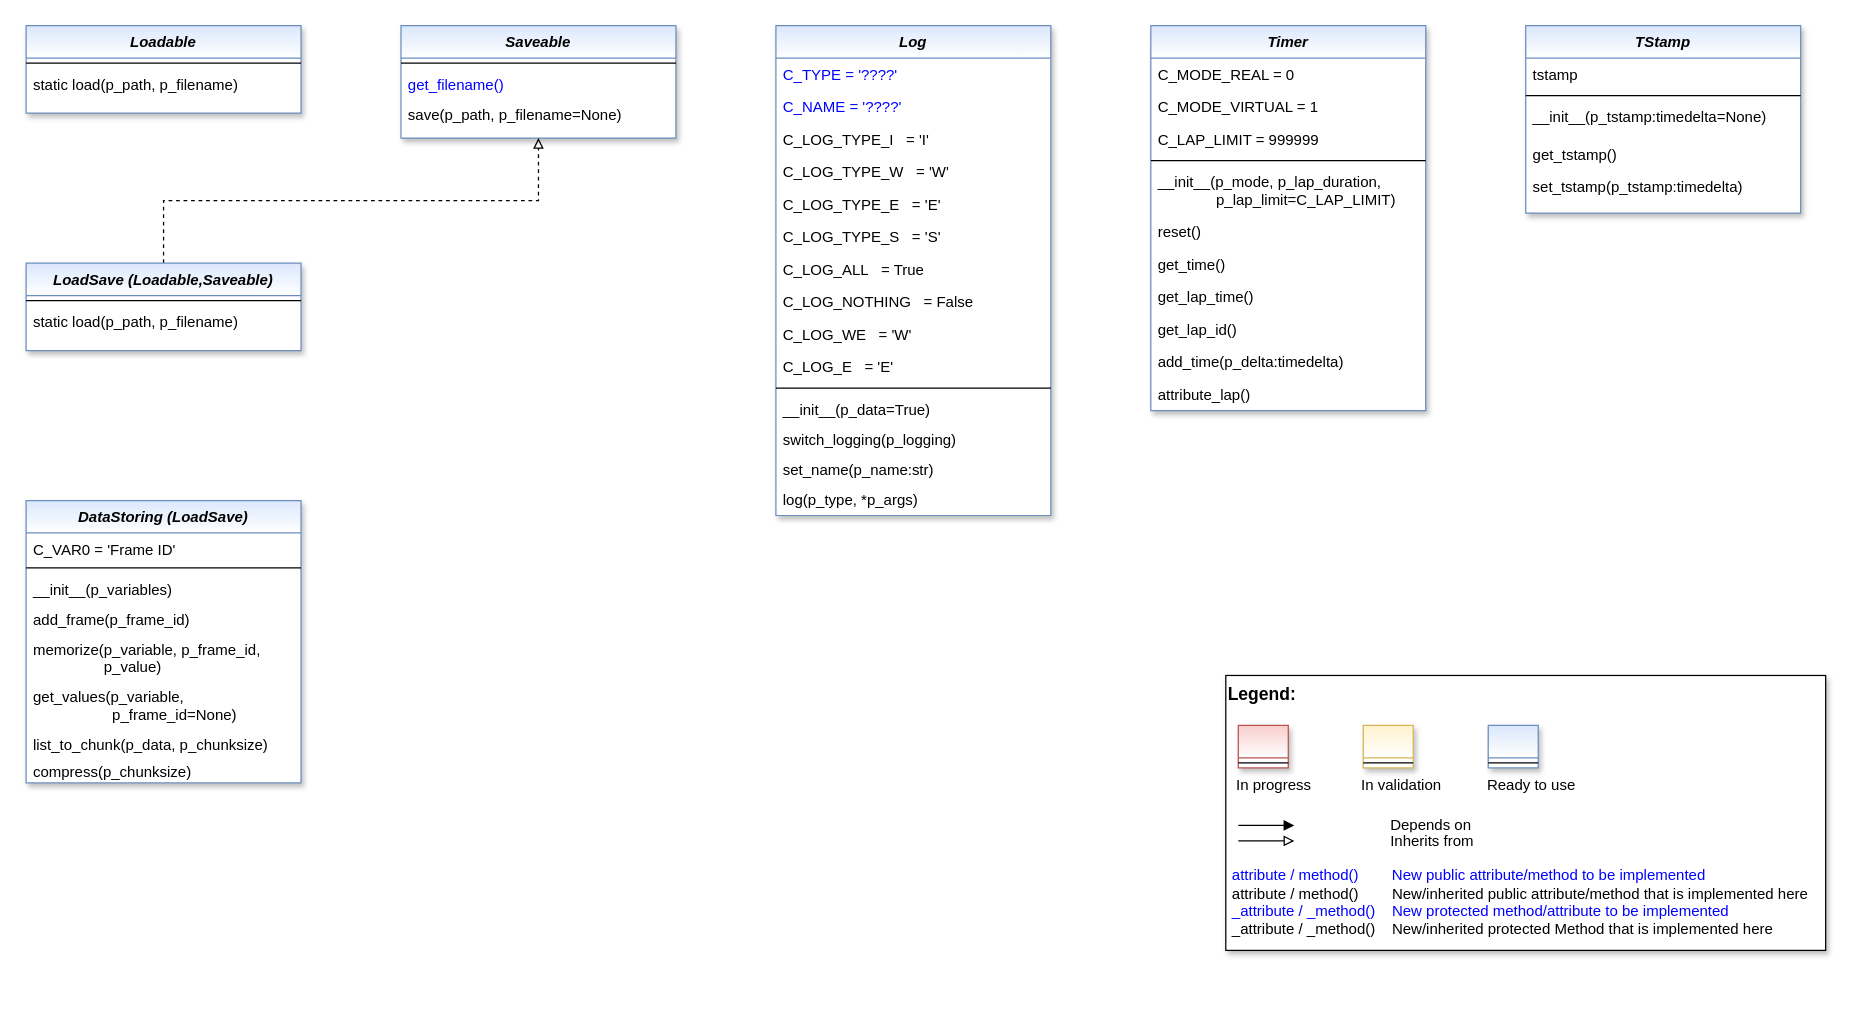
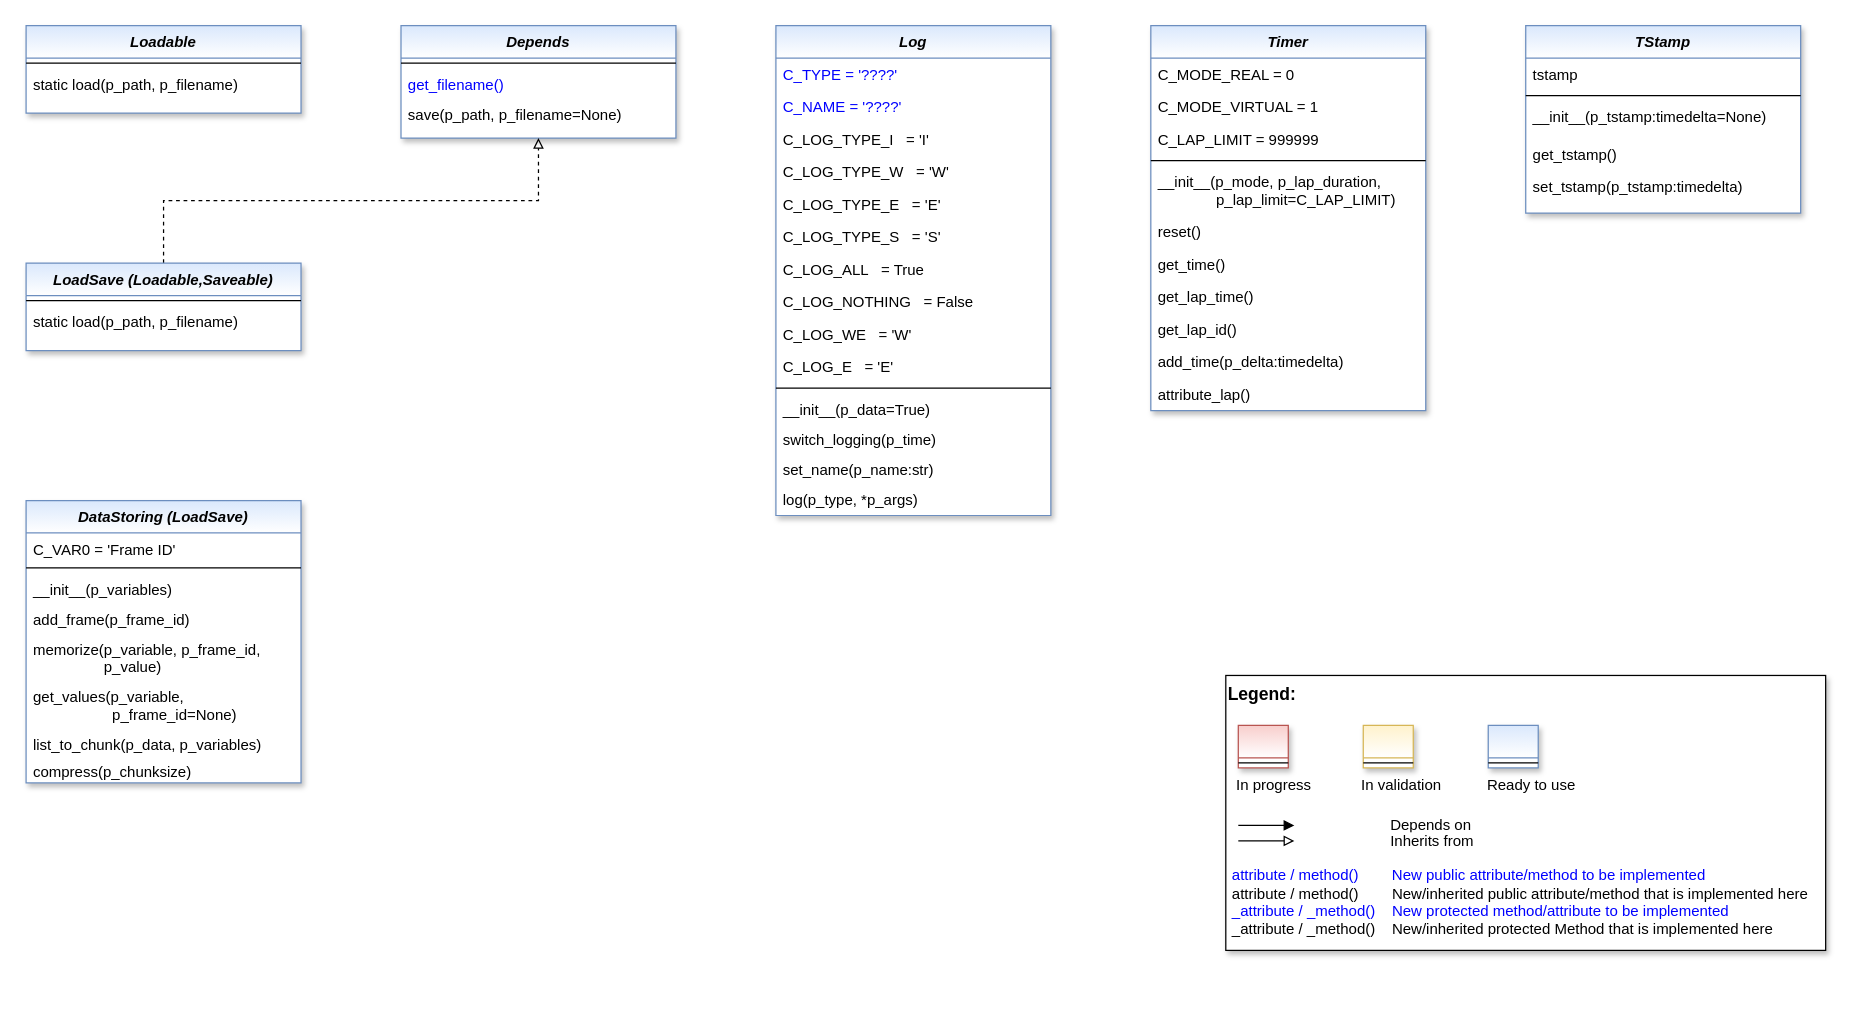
node "Saveable": label "Saveable" -> "Depends"
node "switch_logging(p_logging)": label "switch_logging(p_logging)" -> "switch_logging(p_time)"
node "list_to_chunk(p_data, p_chunksize)": label "list_to_chunk(p_data, p_chunksize)" -> "list_to_chunk(p_data, p_variables)"
